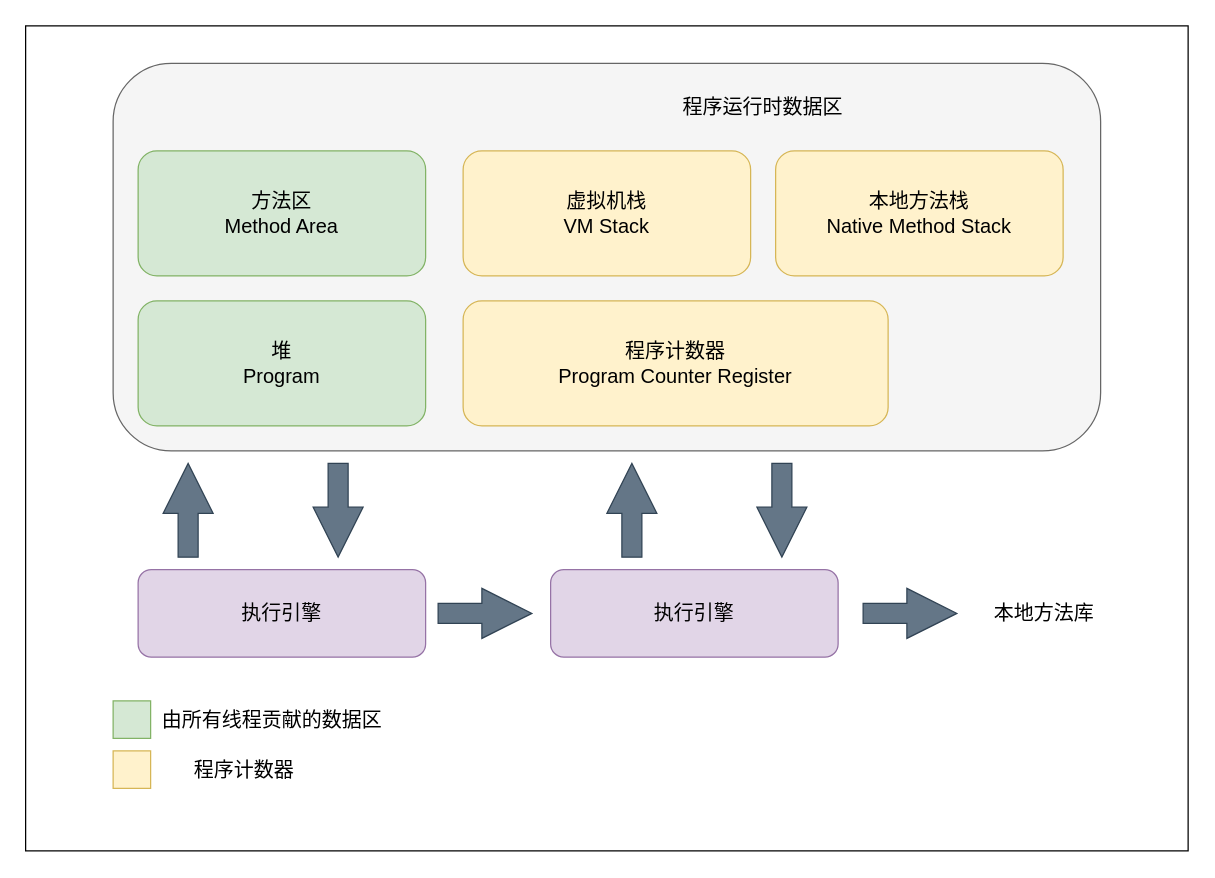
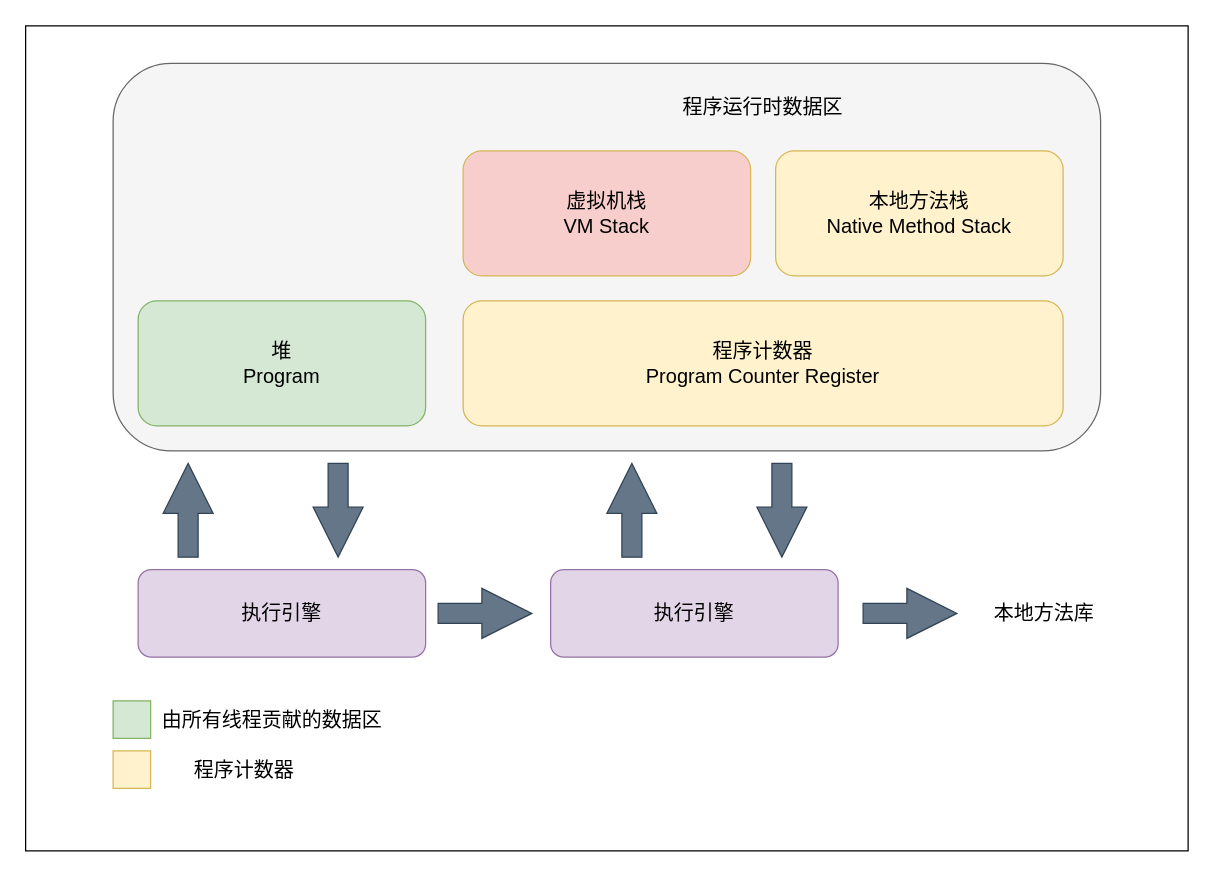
node "方法区 Method Area": removed
node "虚拟机栈 VM Stack": fillcolor #fff2cc -> #f8cecc
node "程序计数器 Program Counter Register": size 425x125 -> 600x125
